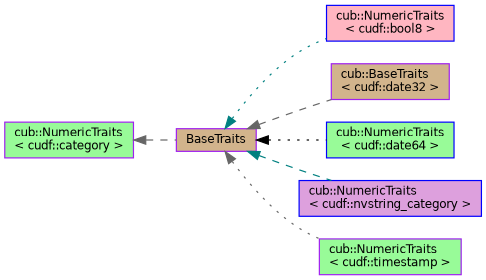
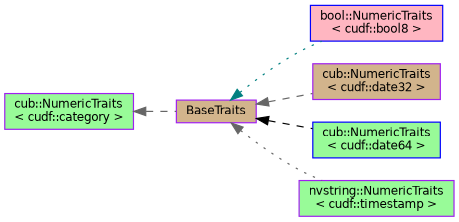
node "cub::NumericTraits < cudf::bool8 >": label "cub::NumericTraits < cudf::bool8 >" -> "bool::NumericTraits < cudf::bool8 >"
node "cub::BaseTraits < cudf::date32 >": label "cub::BaseTraits < cudf::date32 >" -> "cub::NumericTraits < cudf::date32 >"
edge "cub::NumericTraits < cudf::date64 >" -> "BaseTraits": style dotted -> dashed
node "cub::NumericTraits < cudf::nvstring_category >": removed
node "cub::NumericTraits < cudf::timestamp >": label "cub::NumericTraits < cudf::timestamp >" -> "nvstring::NumericTraits < cudf::timestamp >"
